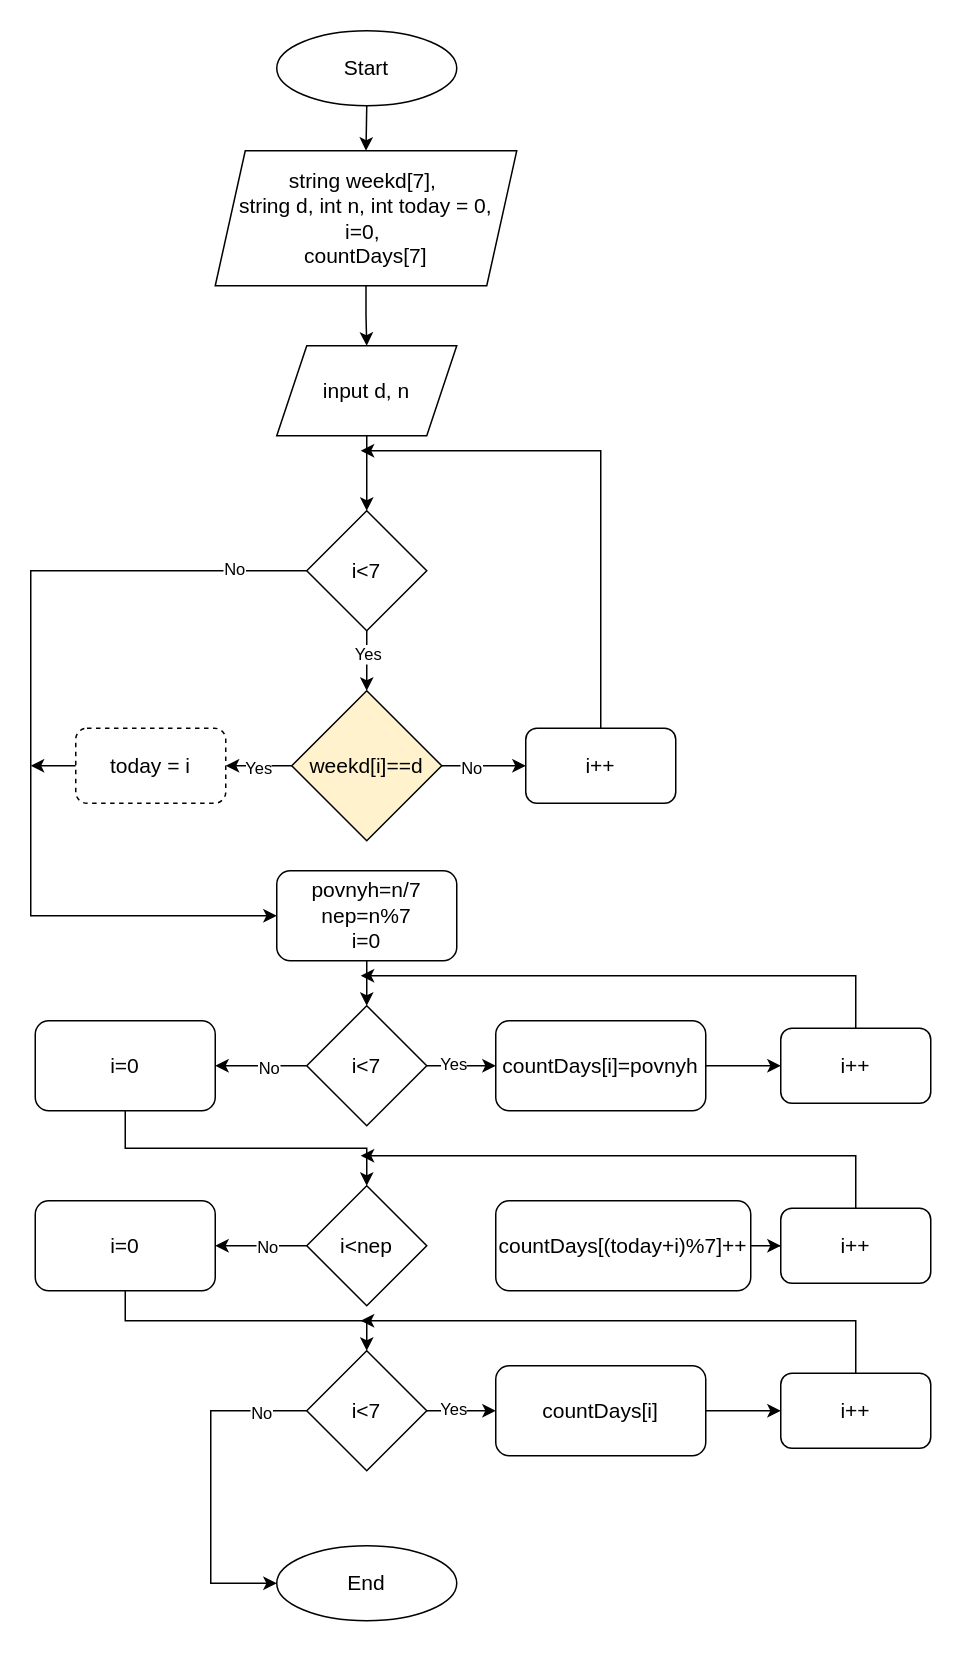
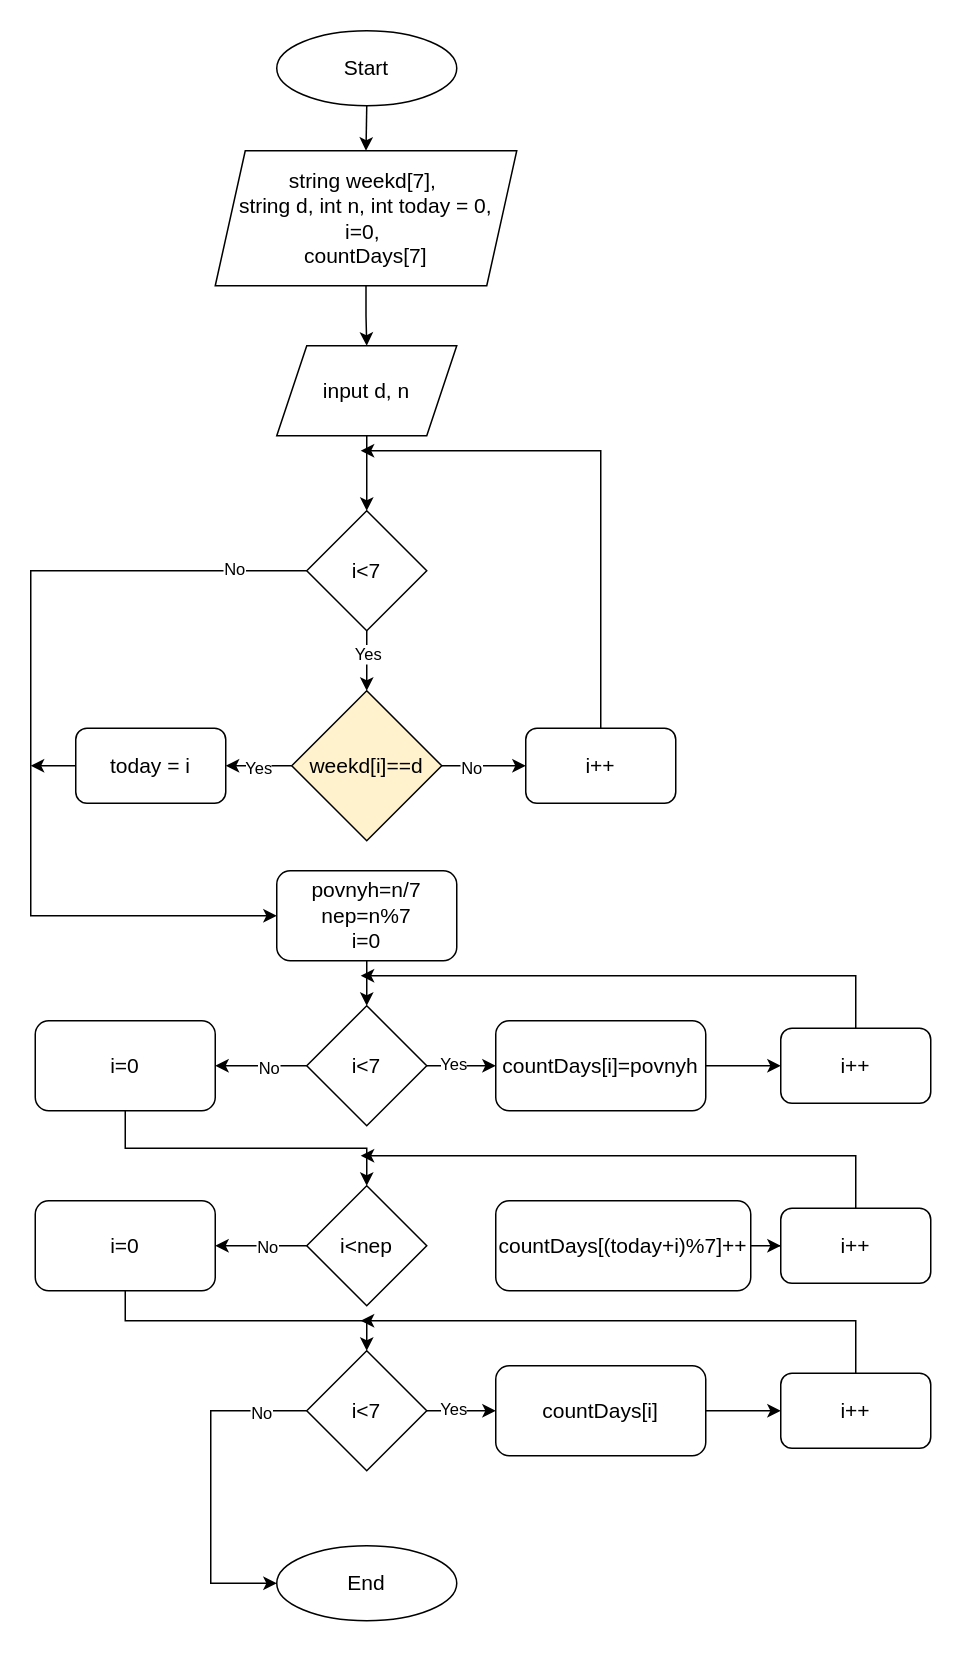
node "today = i": style dashed -> solid
